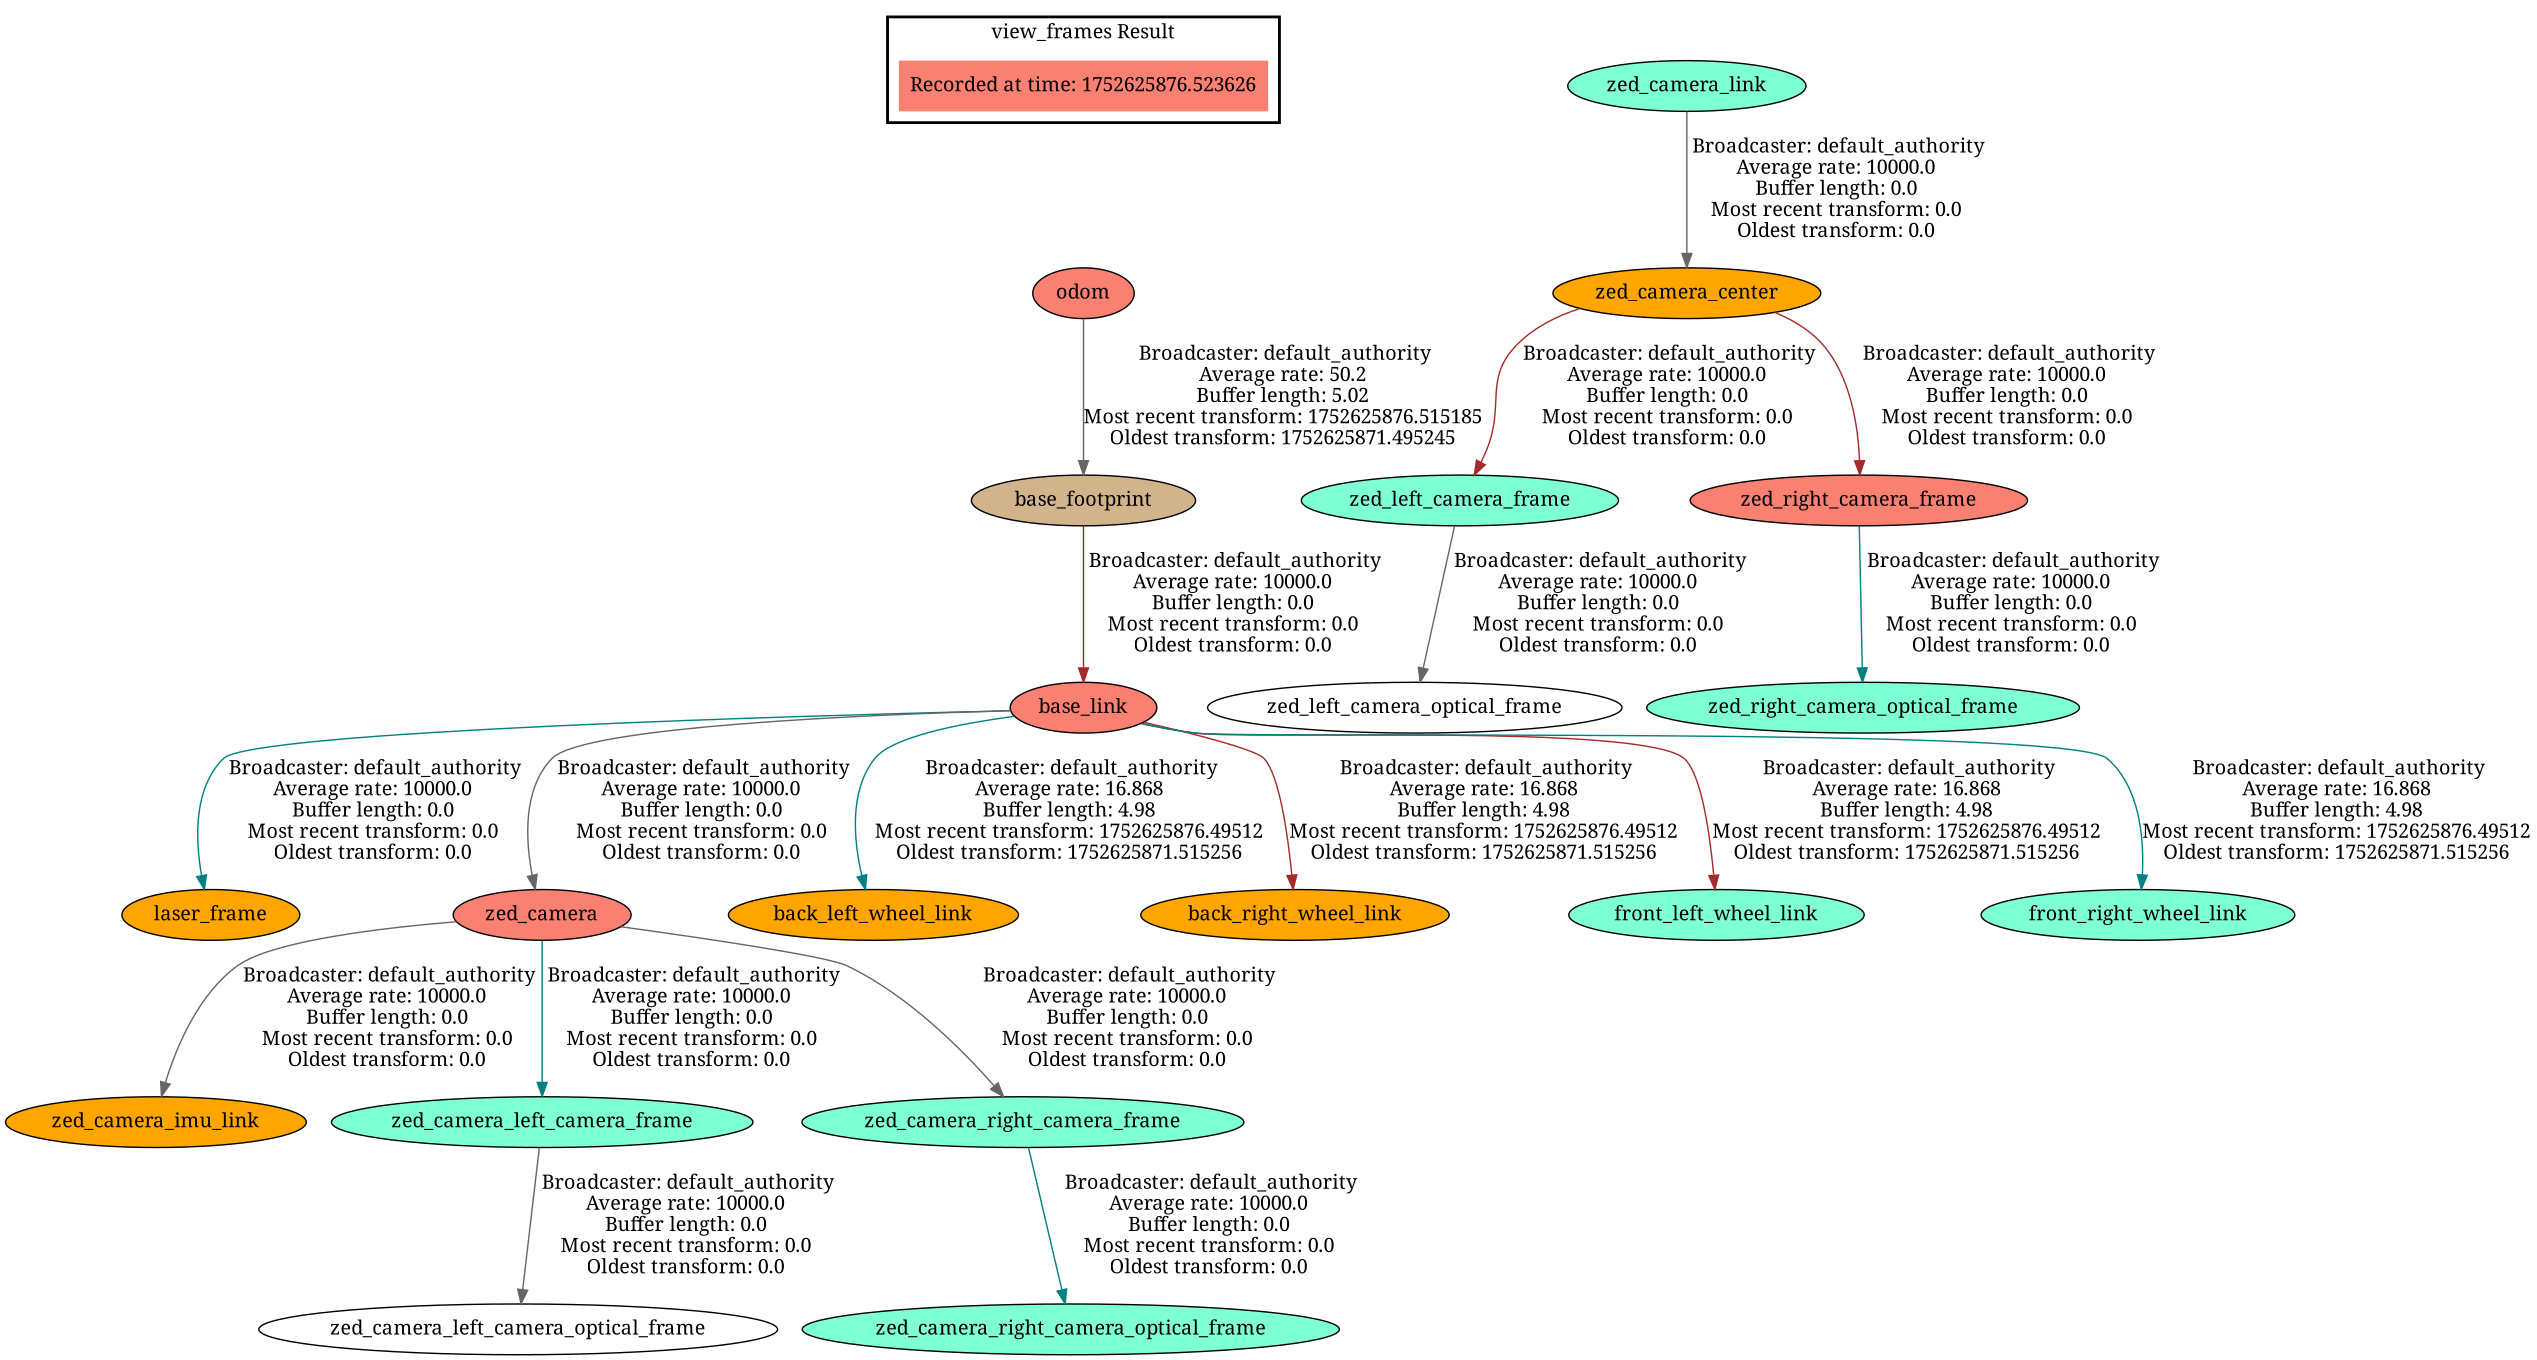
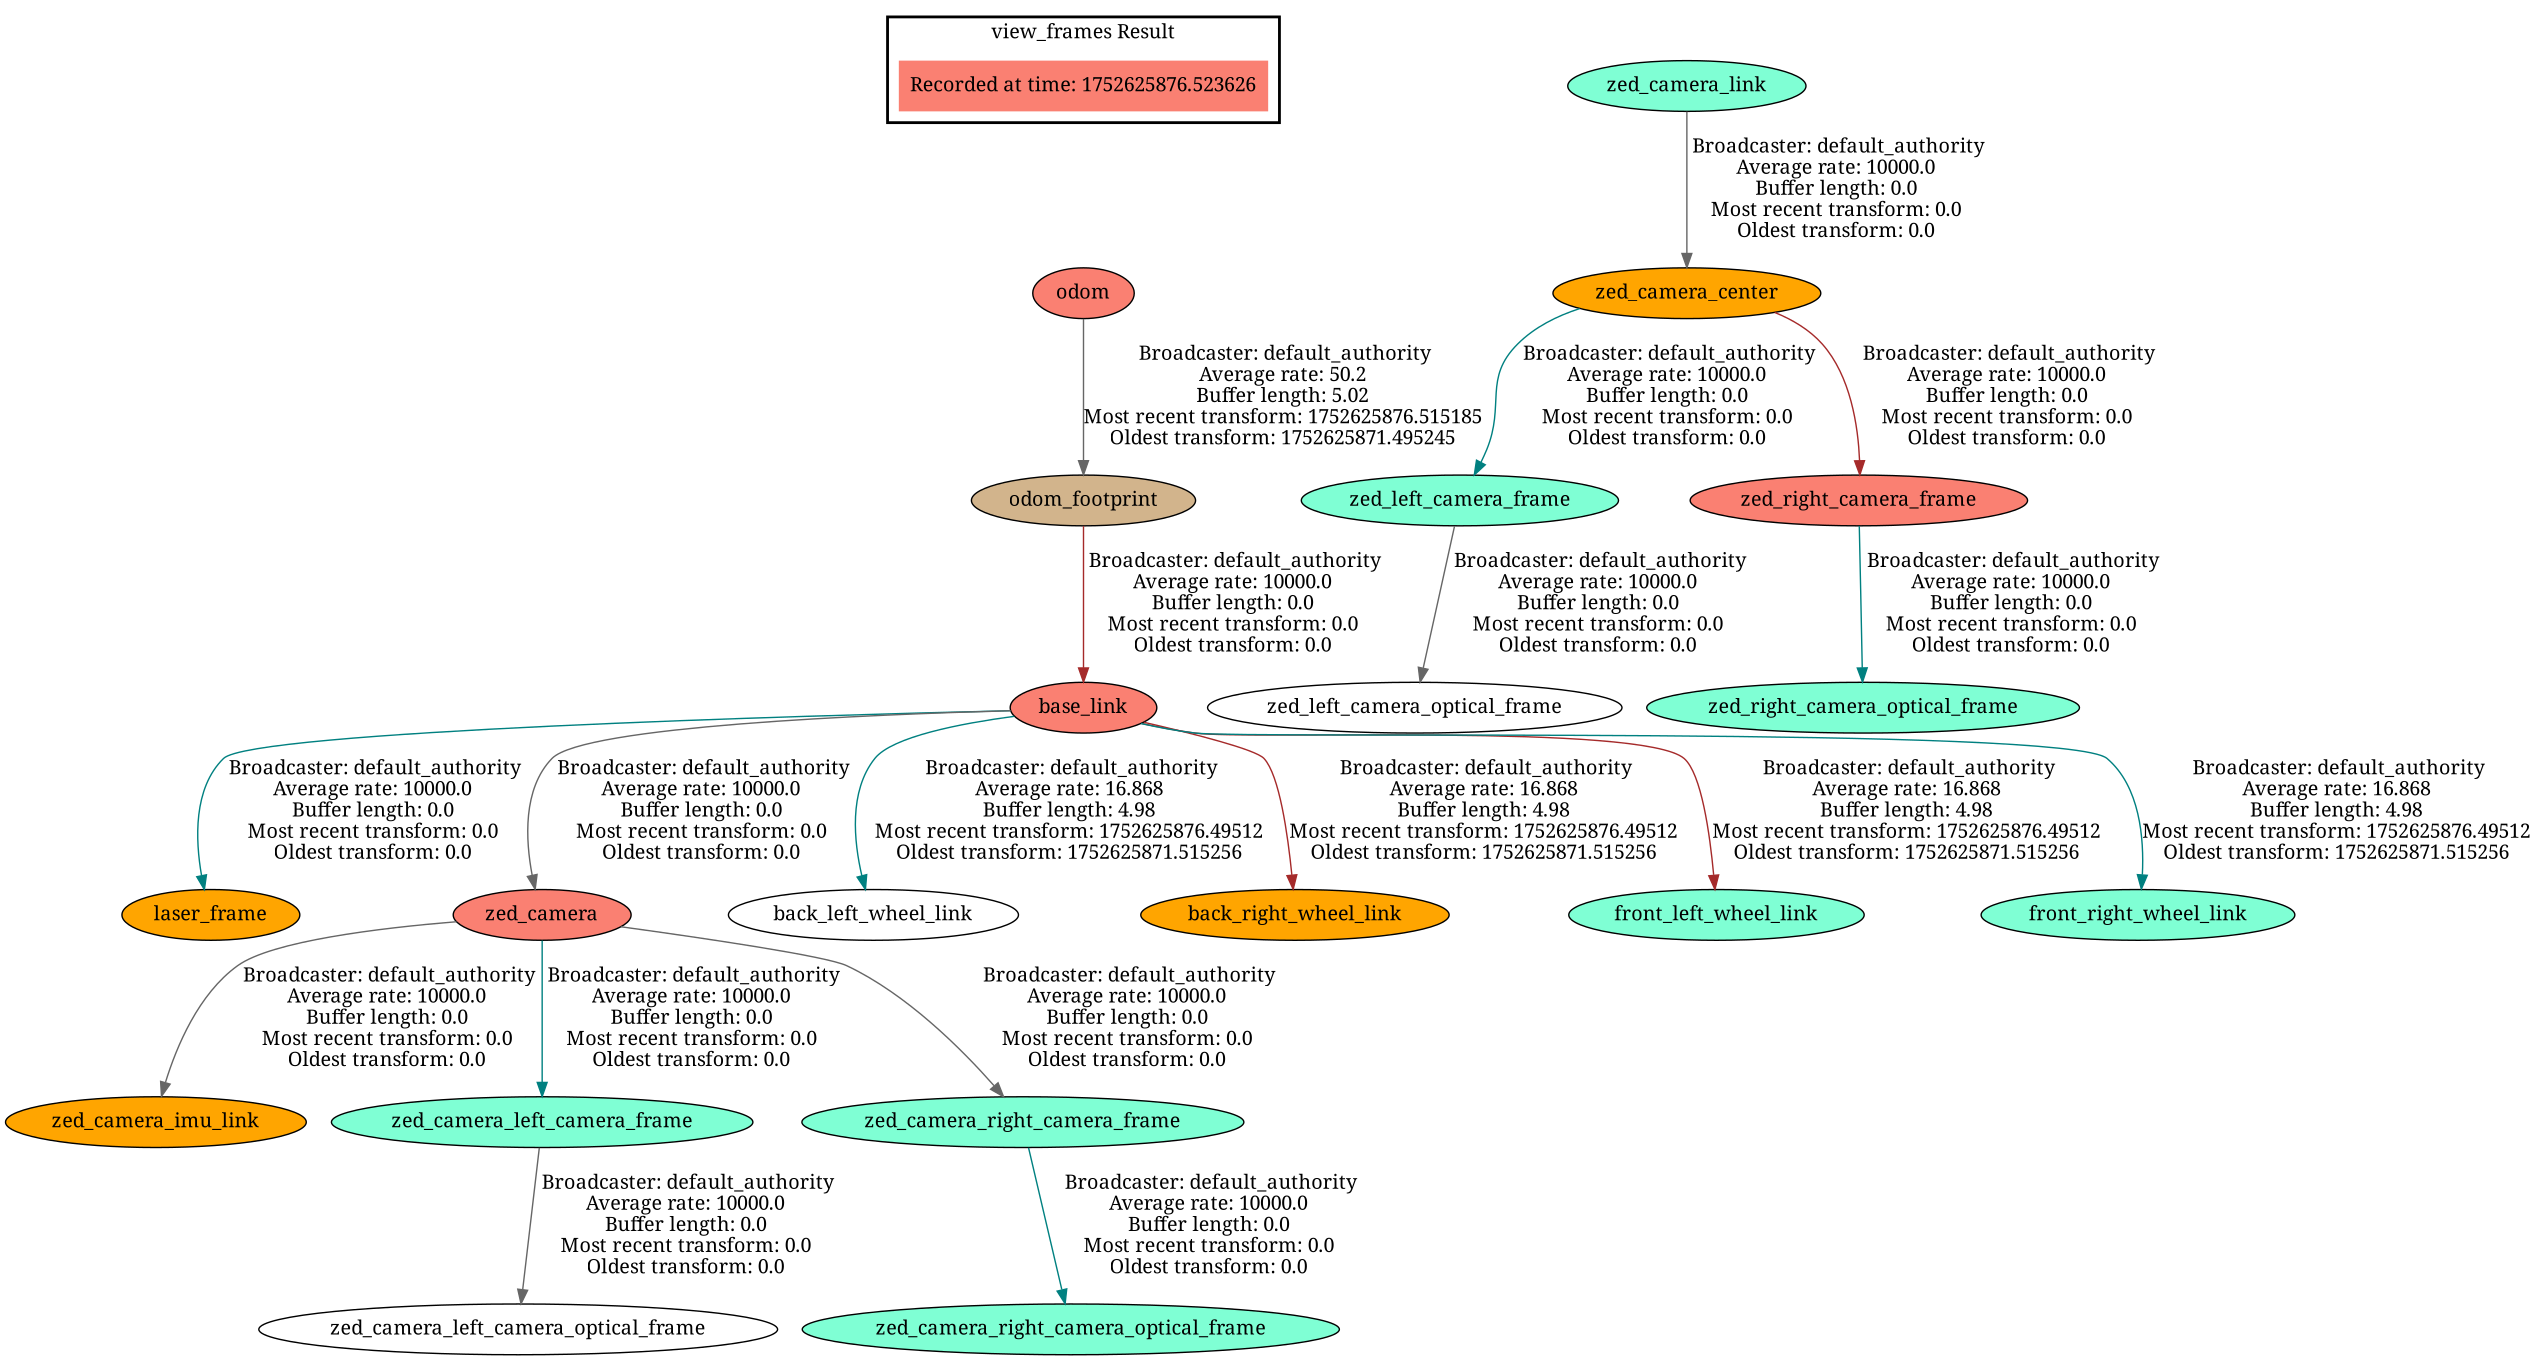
edge "zed_camera_center" -> "zed_left_camera_frame": color brown -> teal
node "base_footprint": label "base_footprint" -> "odom_footprint"
node "back_left_wheel_link": fillcolor orange -> white
